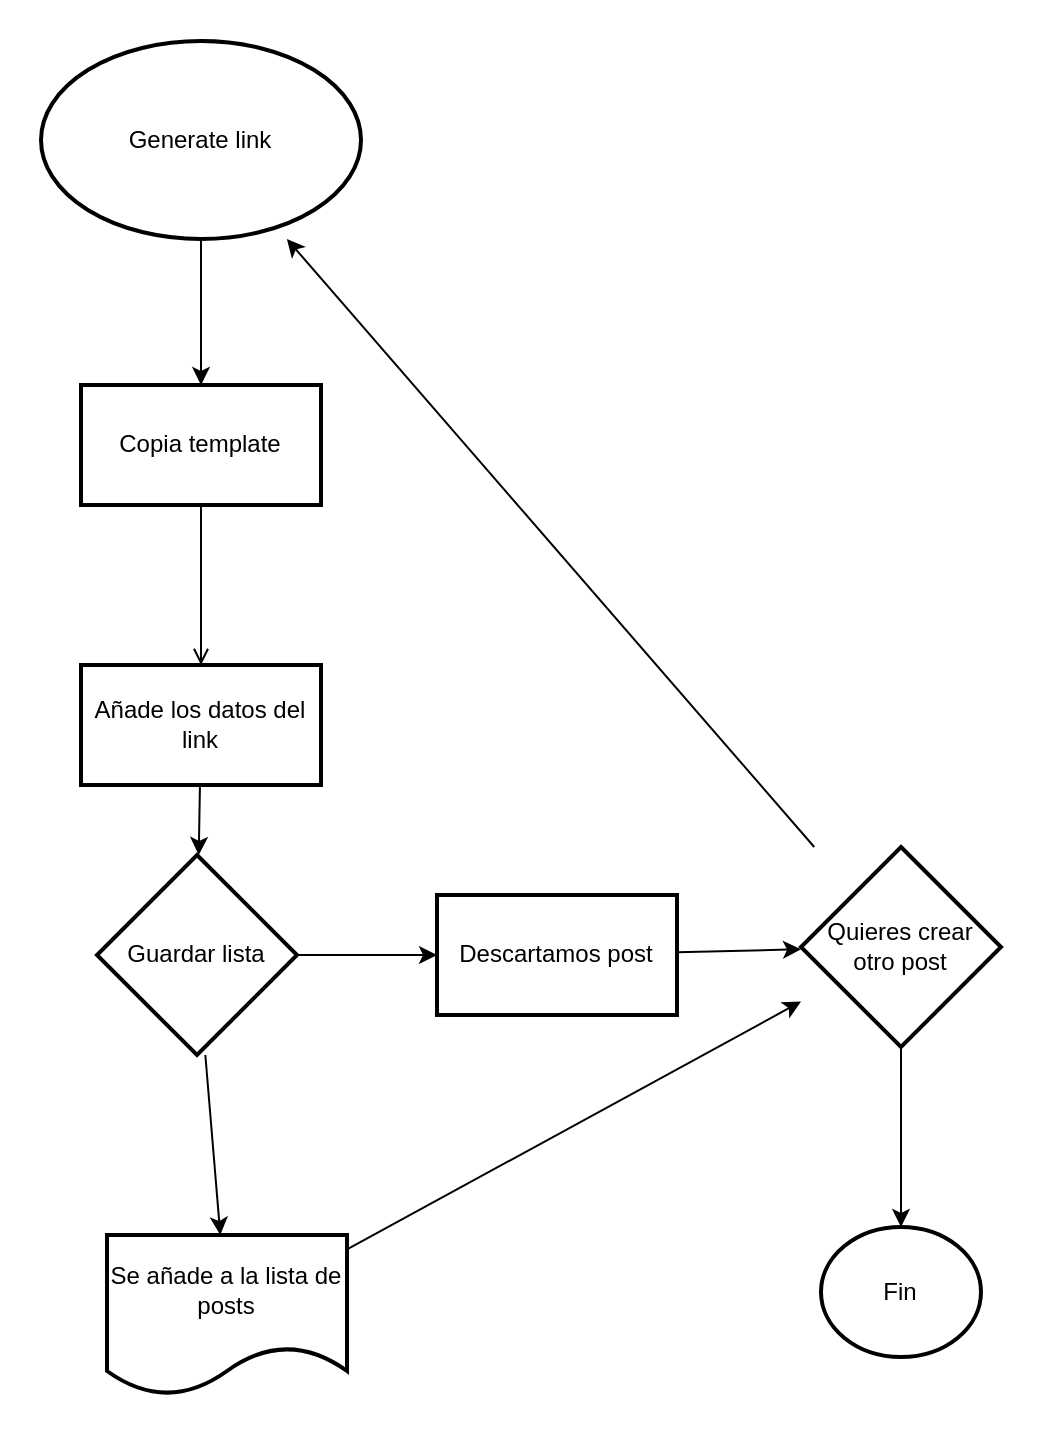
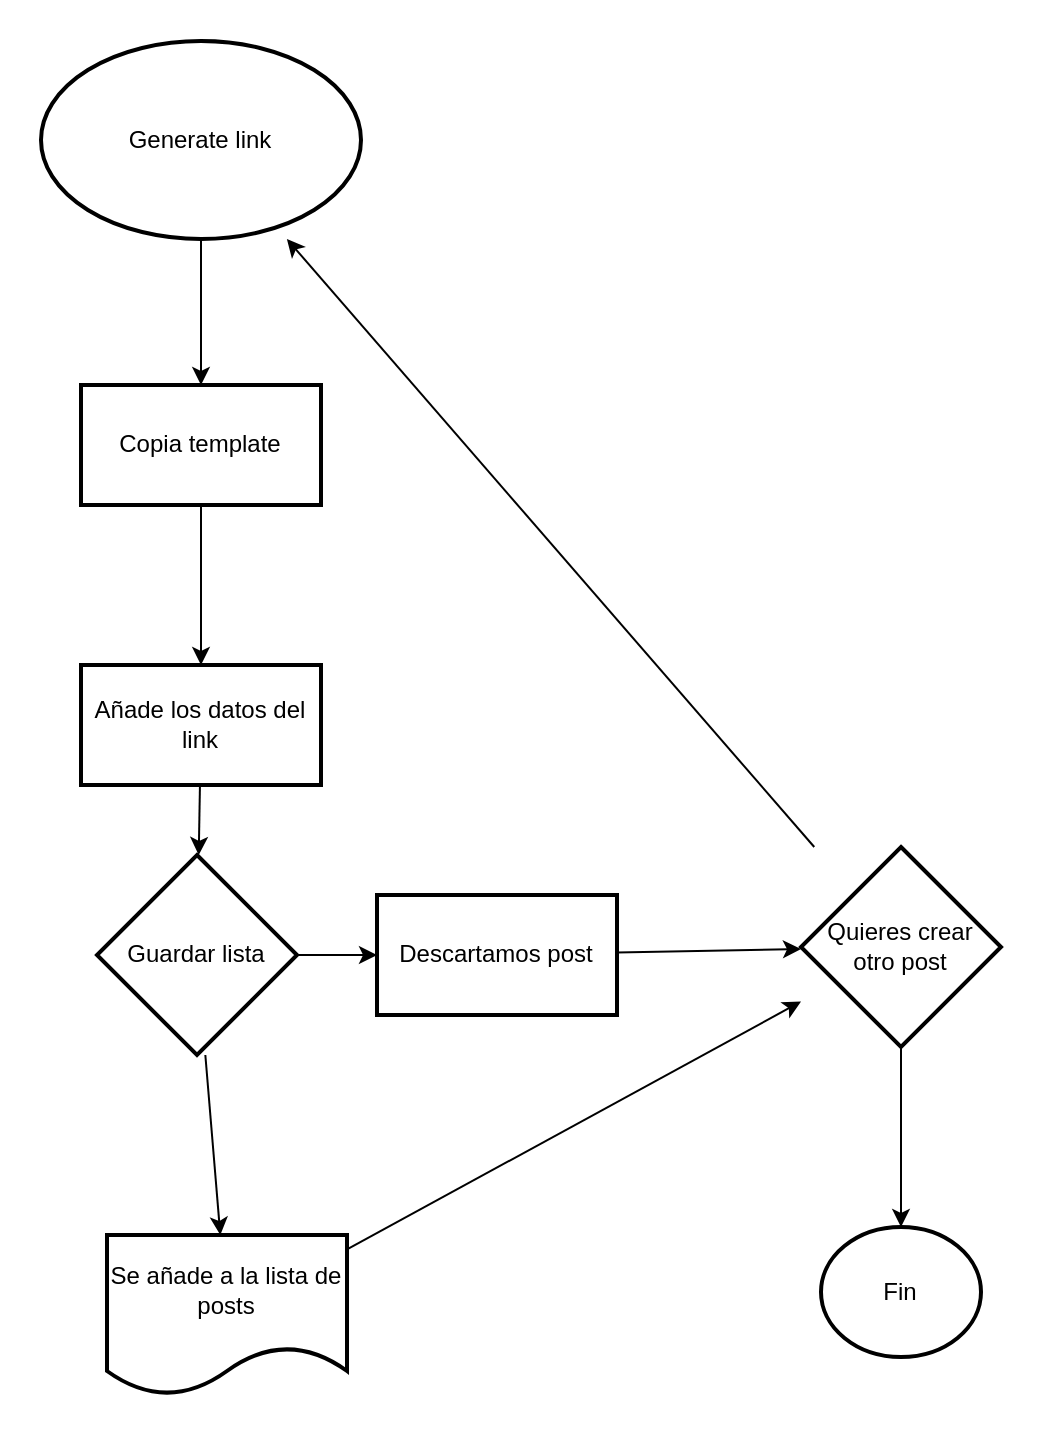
edge "Copia template" -> "Añade los datos del link": arrowhead open -> classic
node "Descartamos post": moved (557, 955) -> (497, 955)
